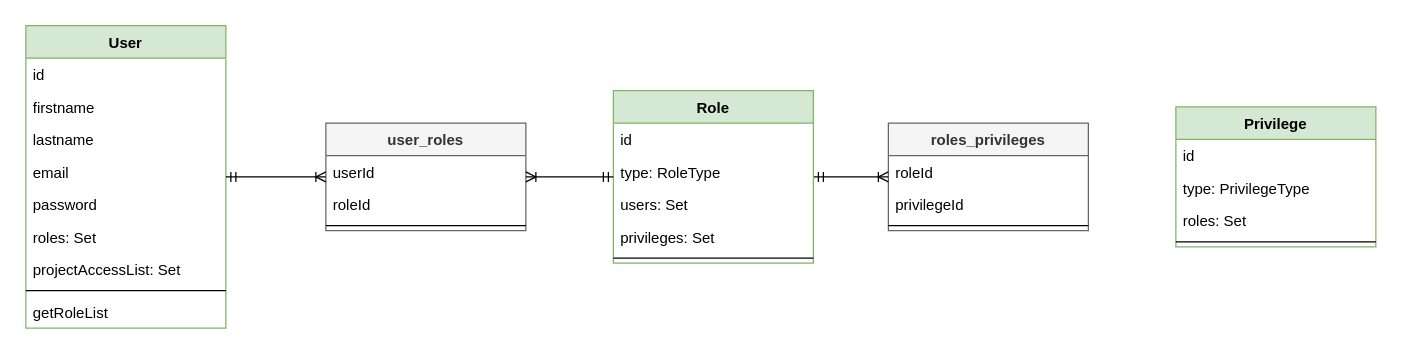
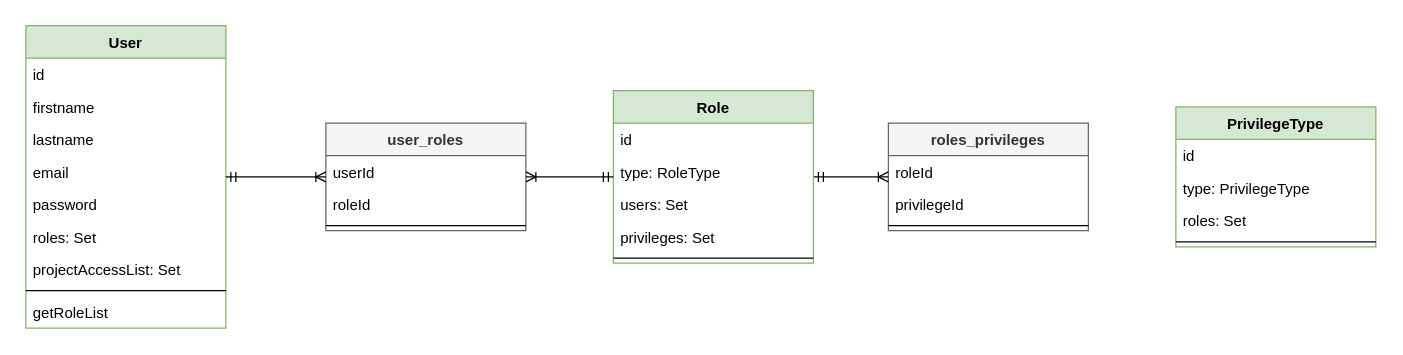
node "Privilege": label "Privilege" -> "PrivilegeType"
